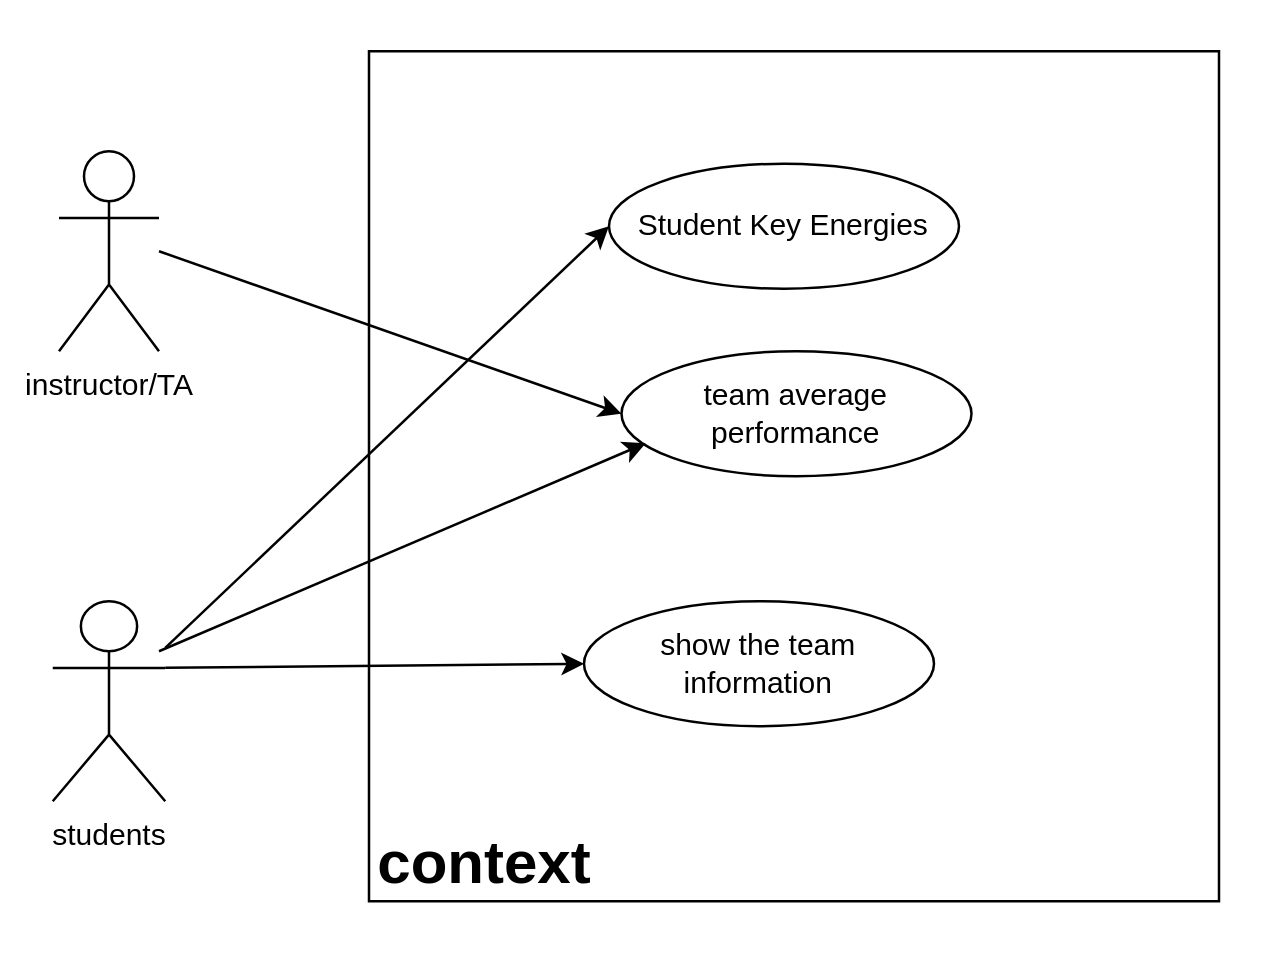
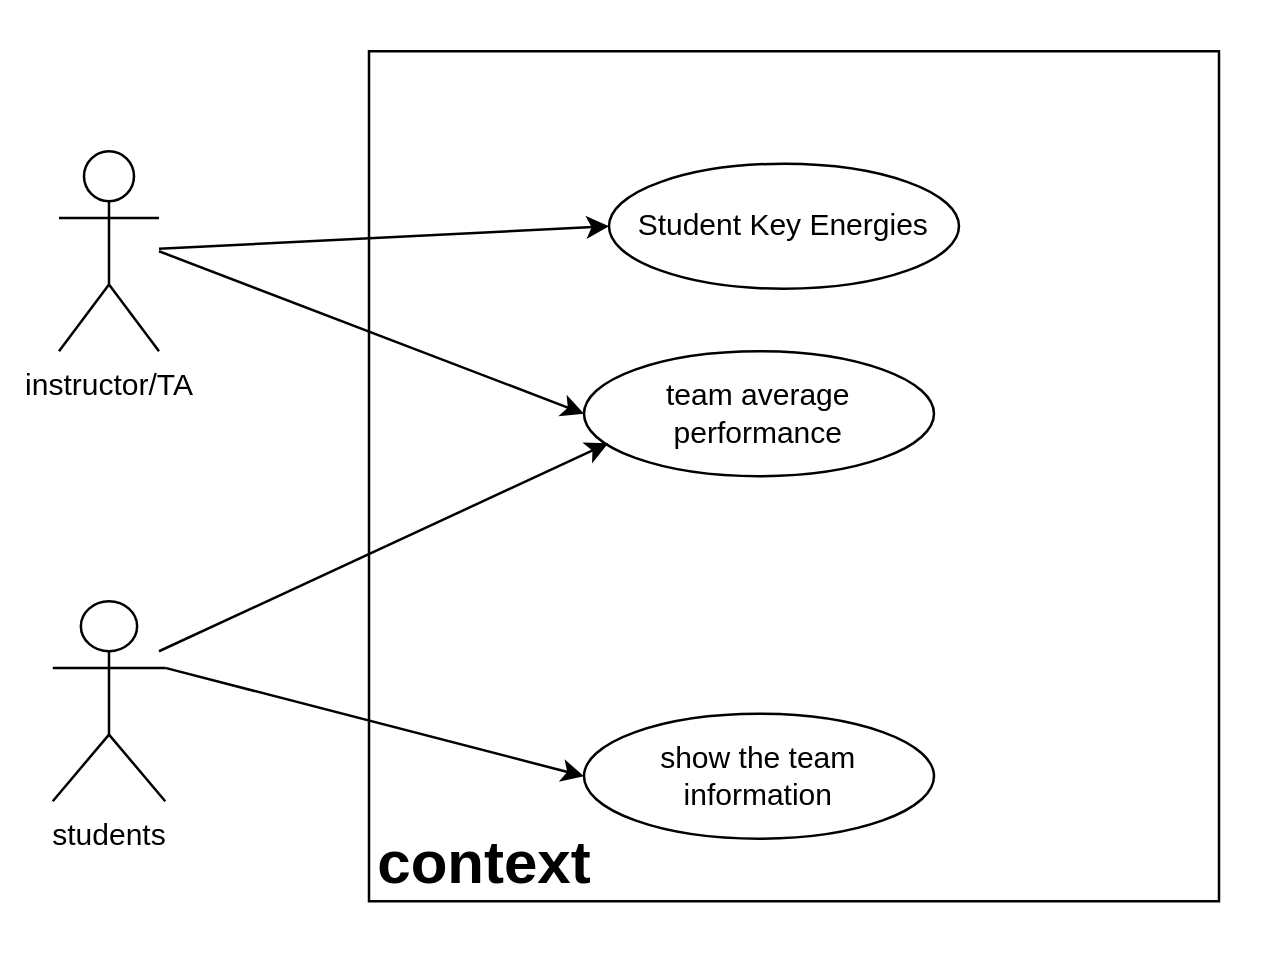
edge "instructor/TA" -> "Student Key Energies": added
node "team average performance": moved (796, 414) -> (759, 414)
edge "students" -> "Student Key Energies": removed
node "show the team information": moved (759, 664) -> (759, 776)
